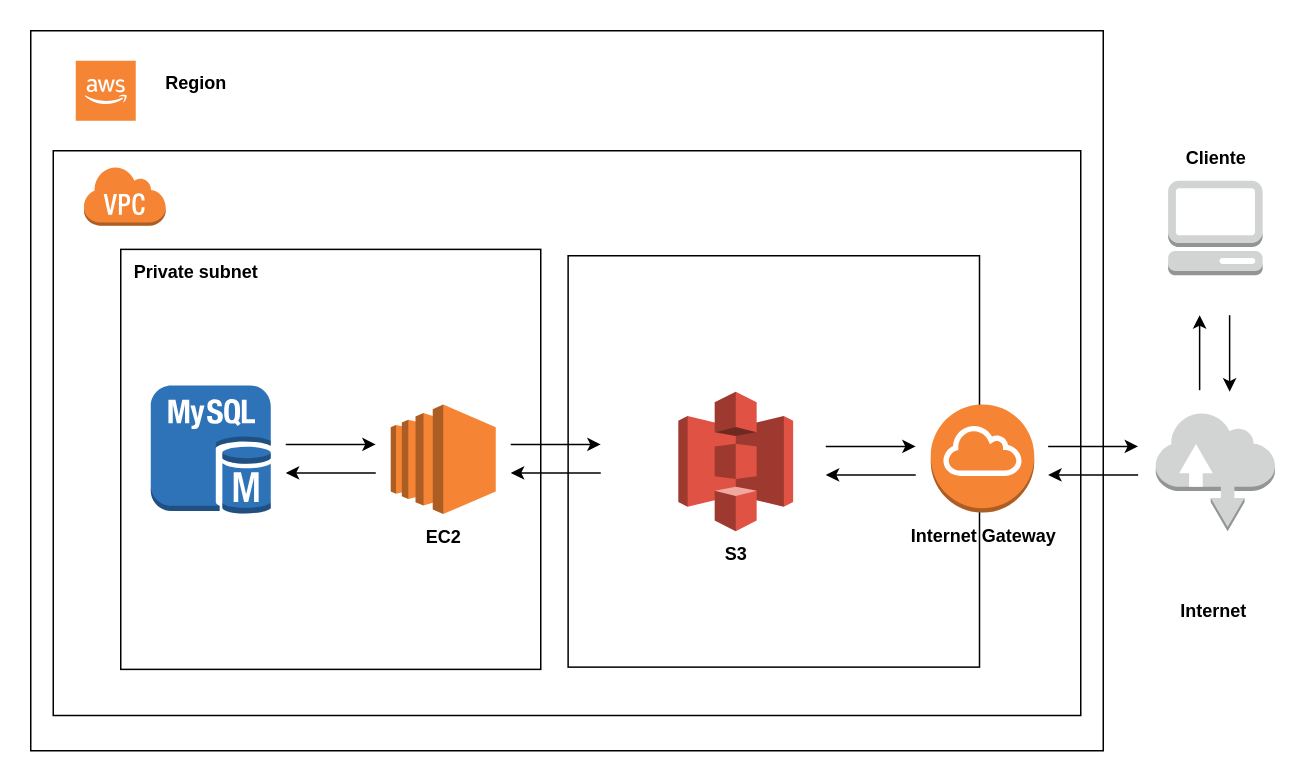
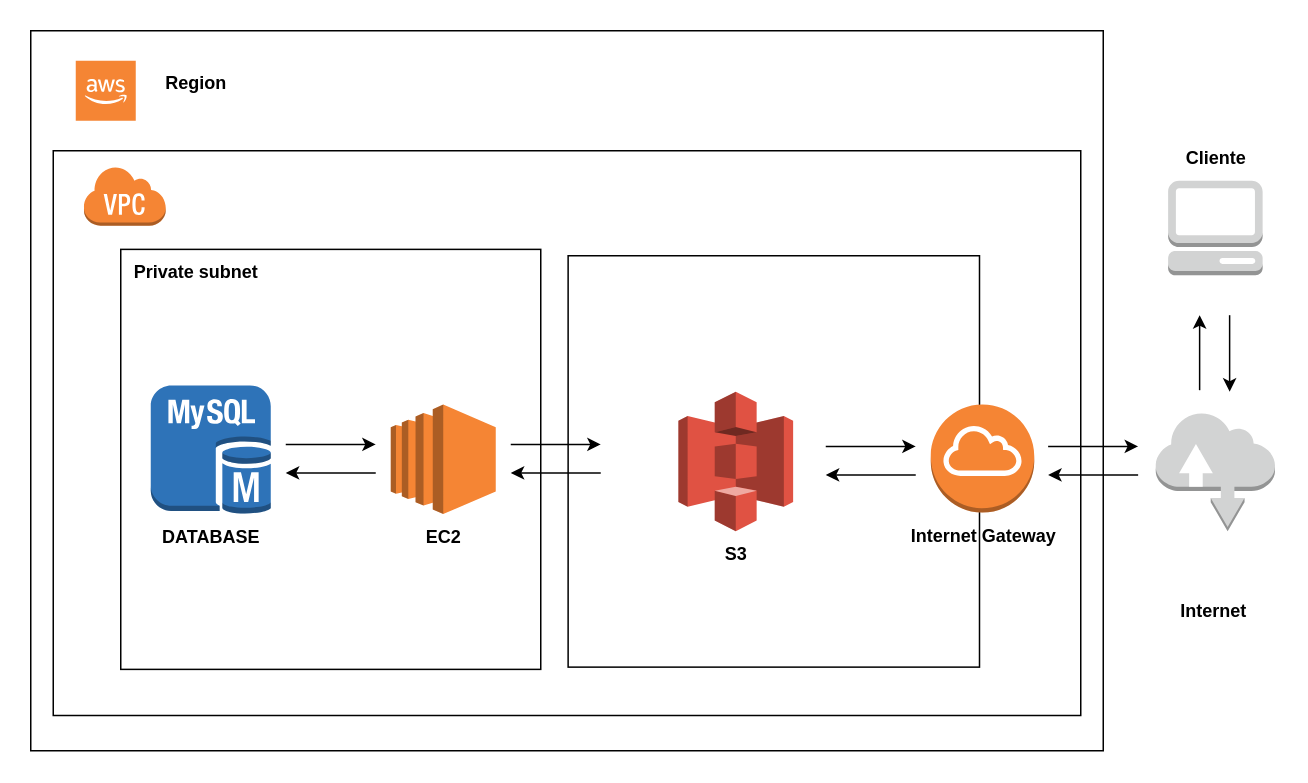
node "DATABASE": added
